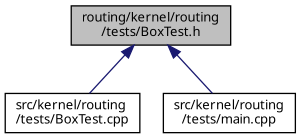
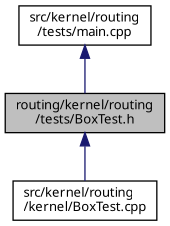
edge "src/kernel/routing /tests/main.cpp" -> "routing/kernel/routing /tests/BoxTest.h": reversed
node "src/kernel/routing /tests/BoxTest.cpp": label "src/kernel/routing /tests/BoxTest.cpp" -> "src/kernel/routing /kernel/BoxTest.cpp"
